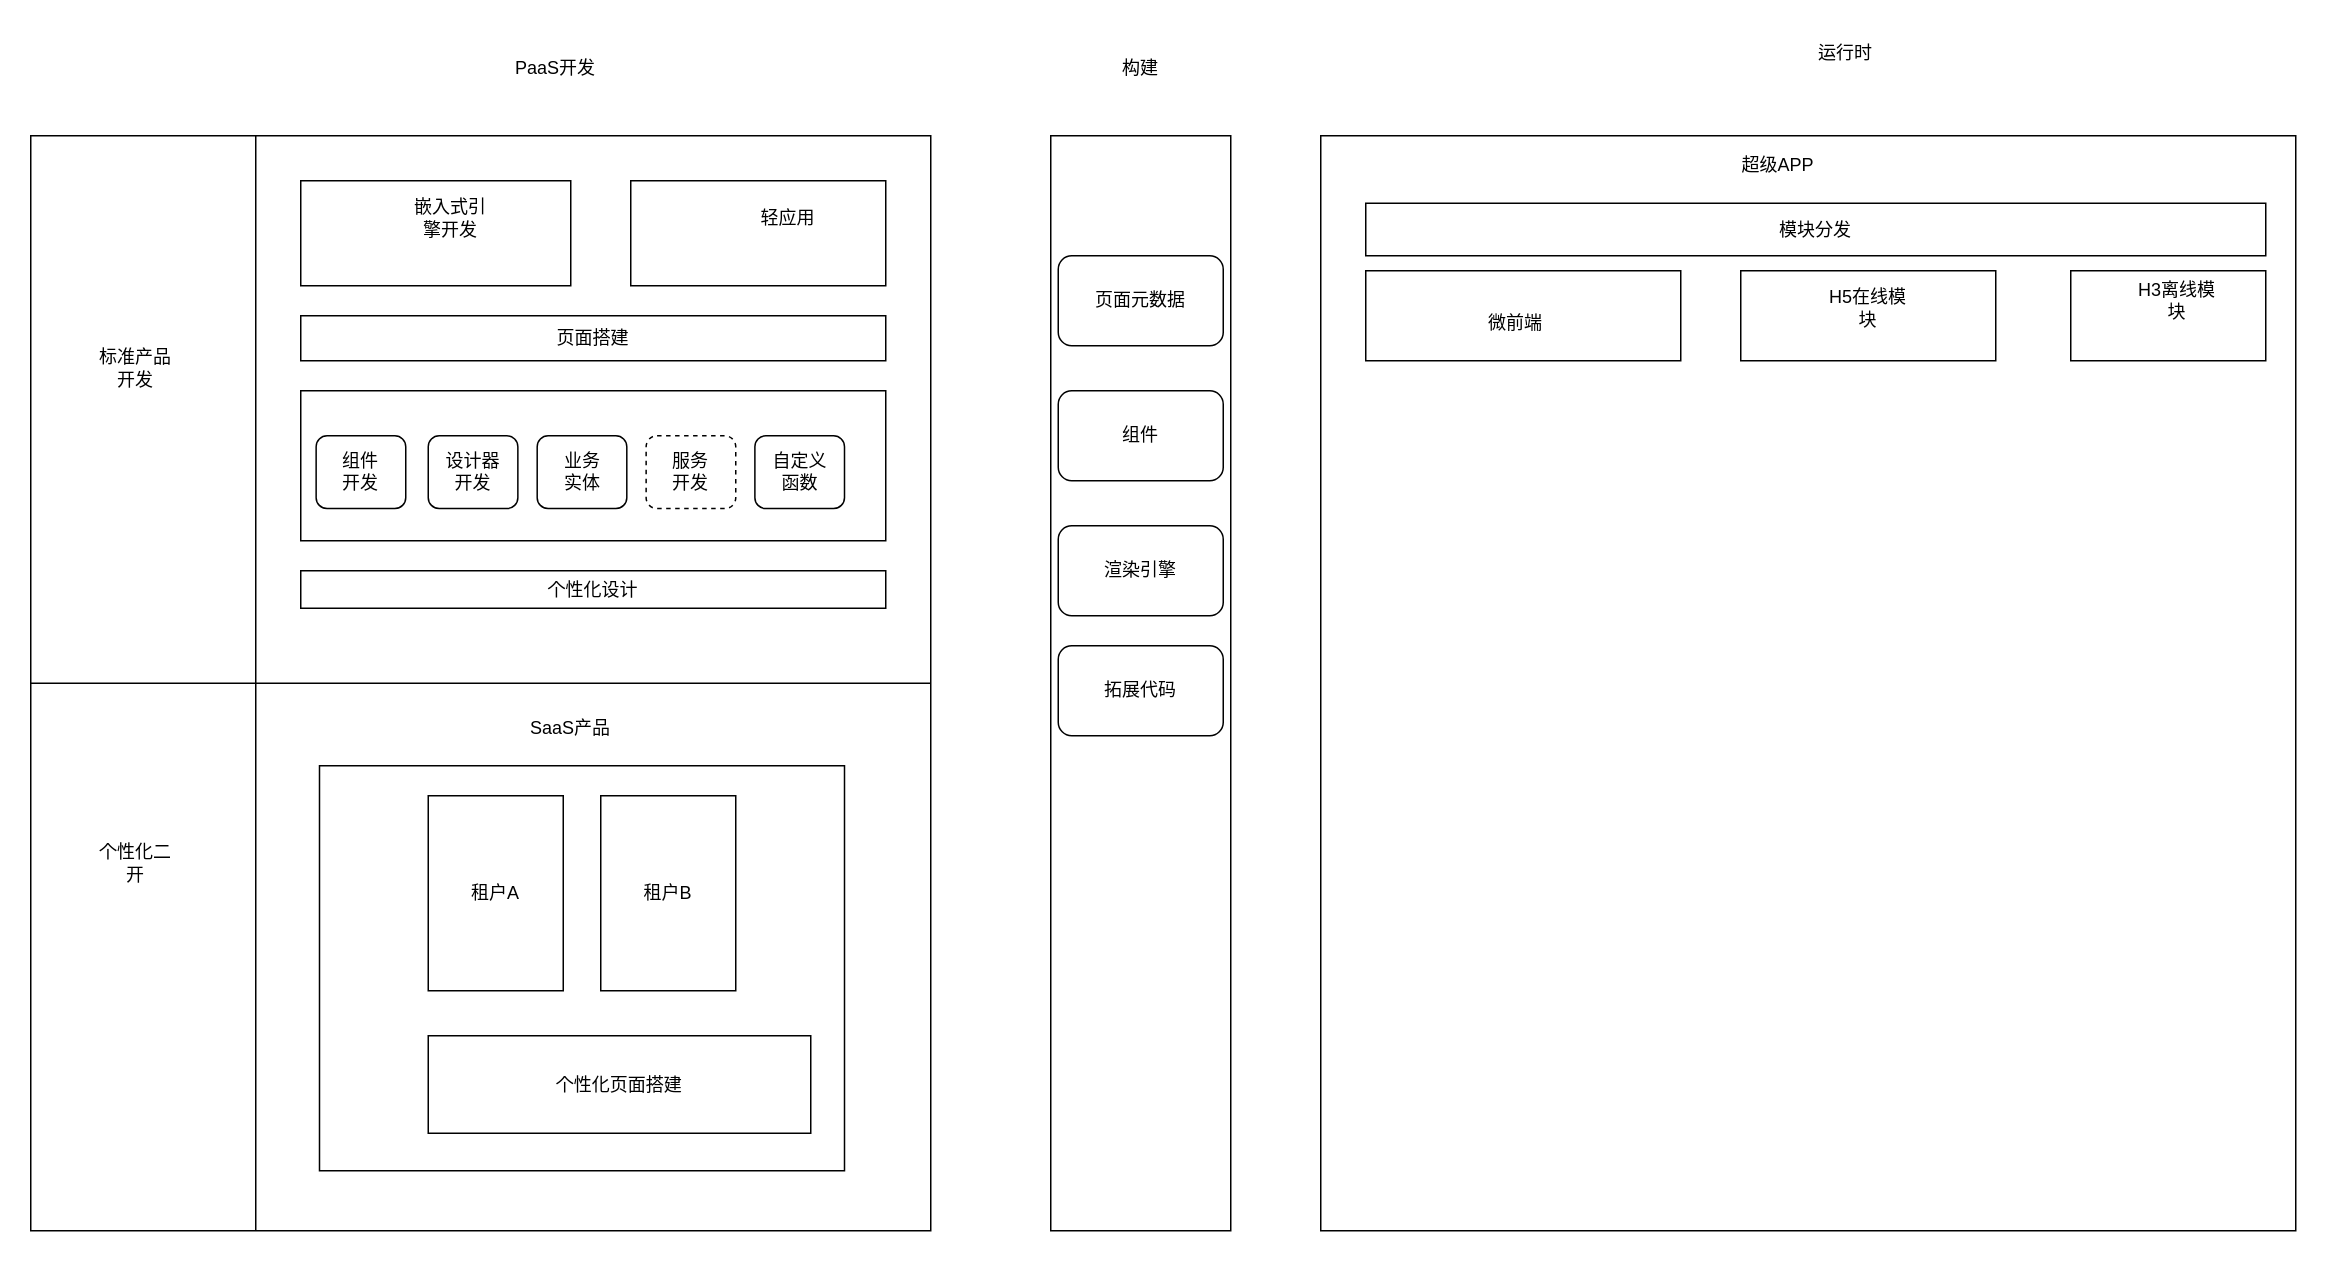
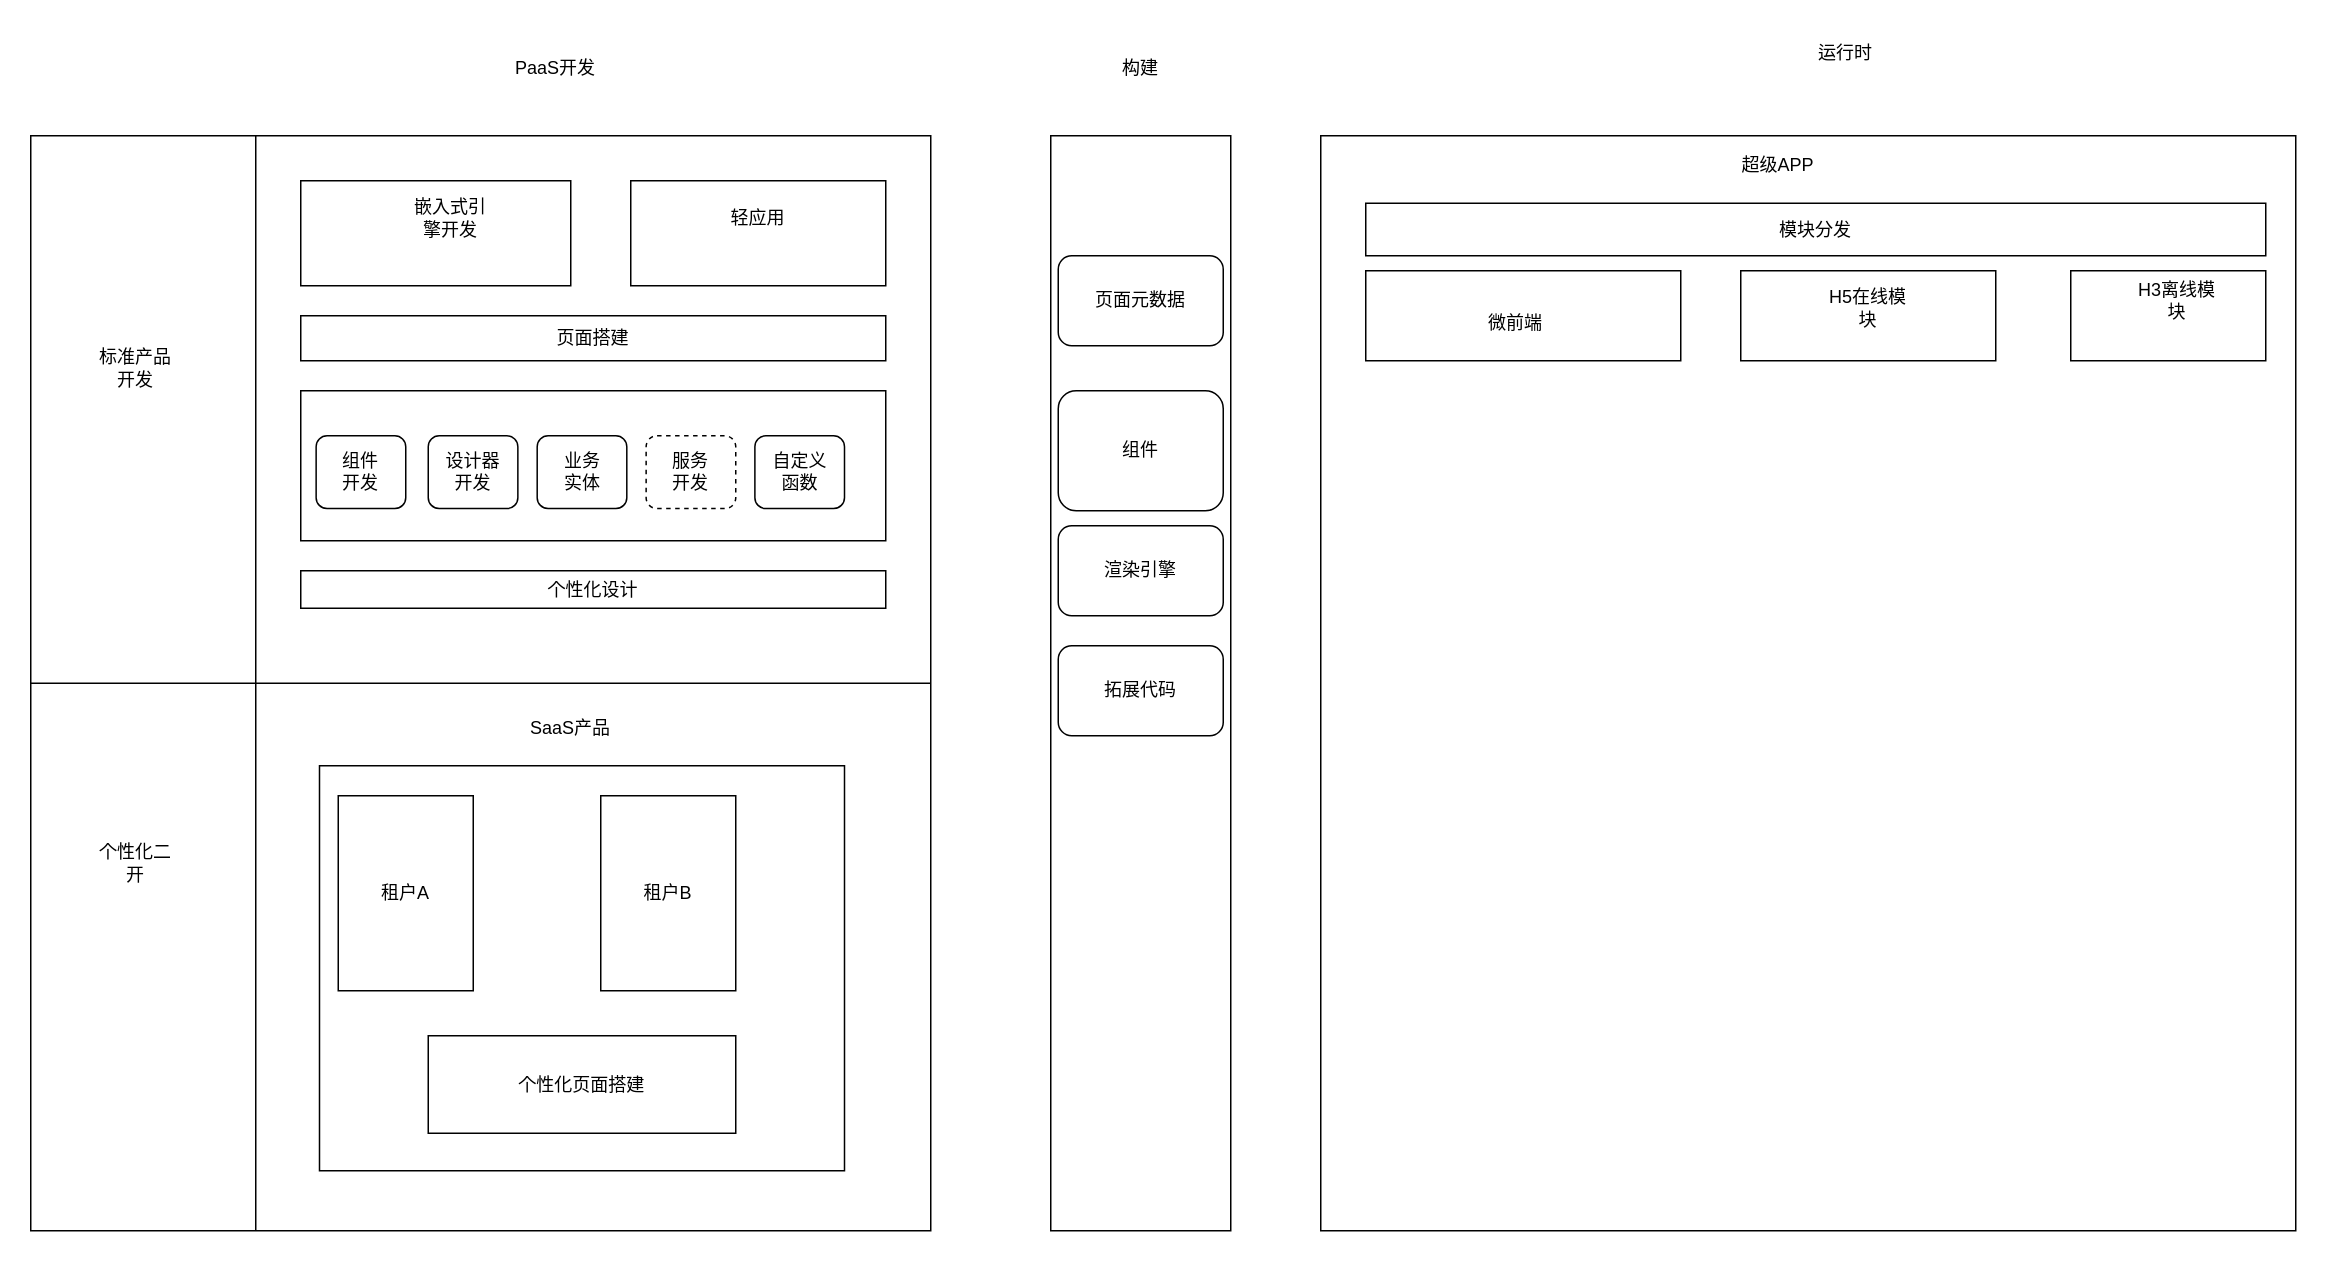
node "轻应用": moved (788, 218) -> (758, 218)
node "组件": size 165x90 -> 165x120
node "租户A": moved (496, 893) -> (406, 893)
node "个性化页面搭建": size 383x98 -> 308x98
